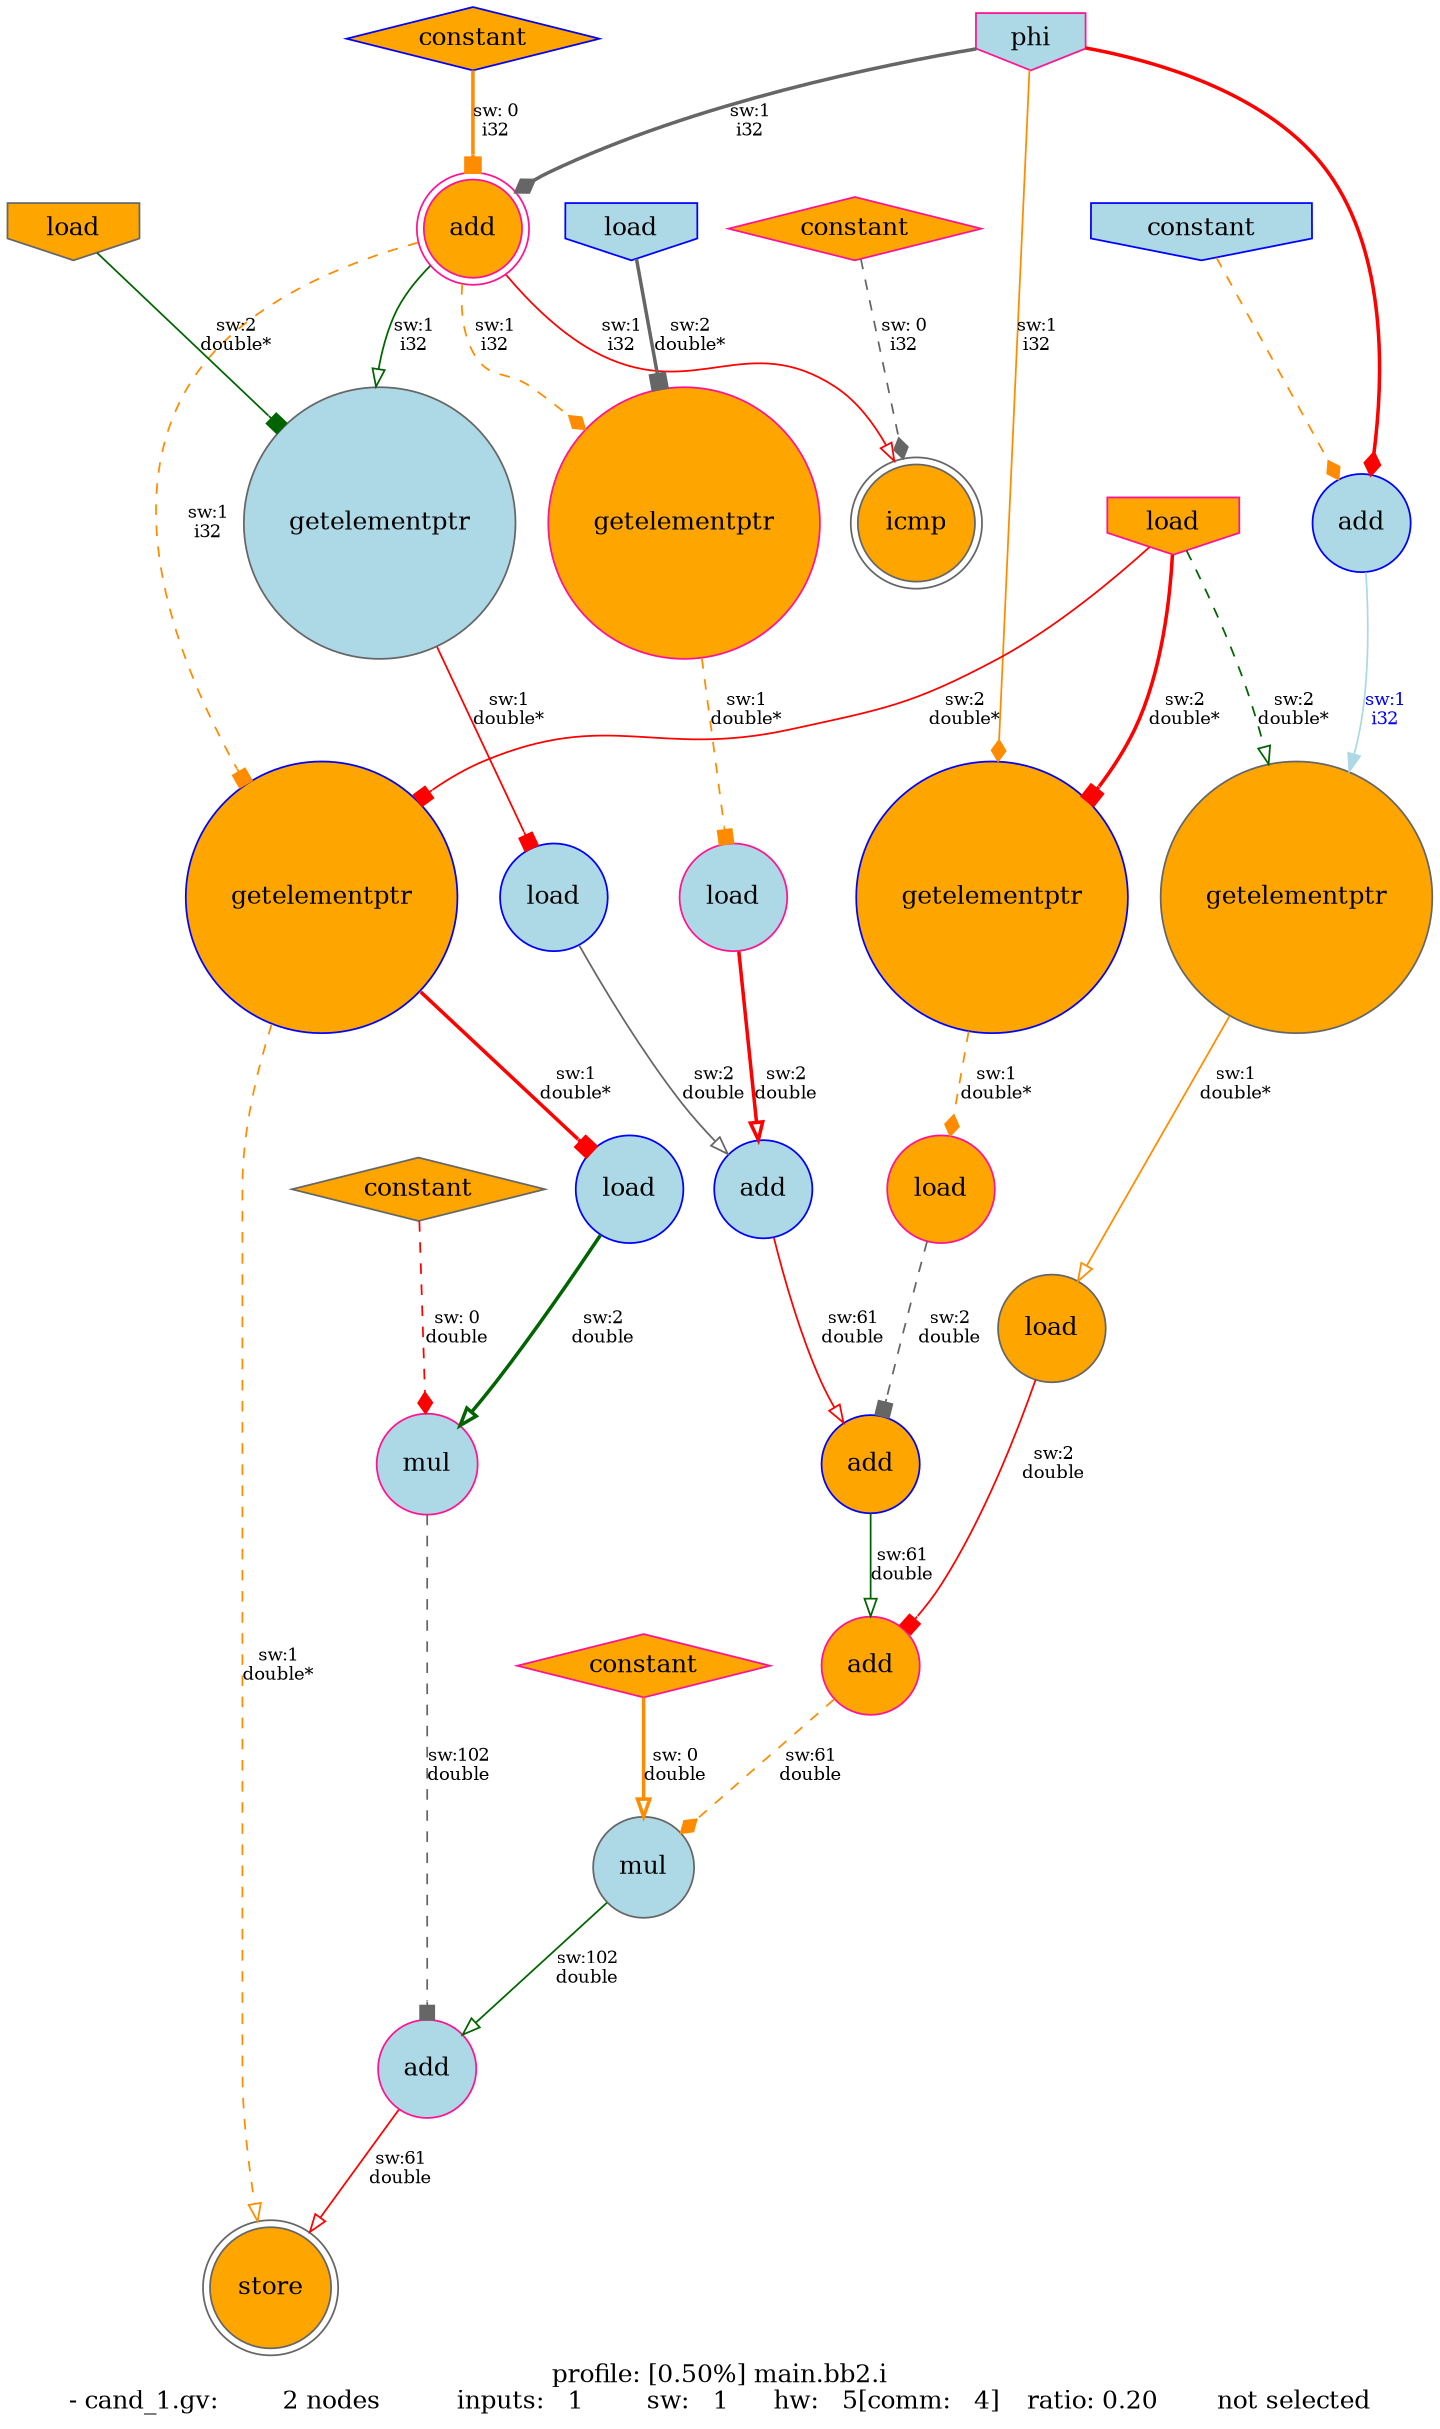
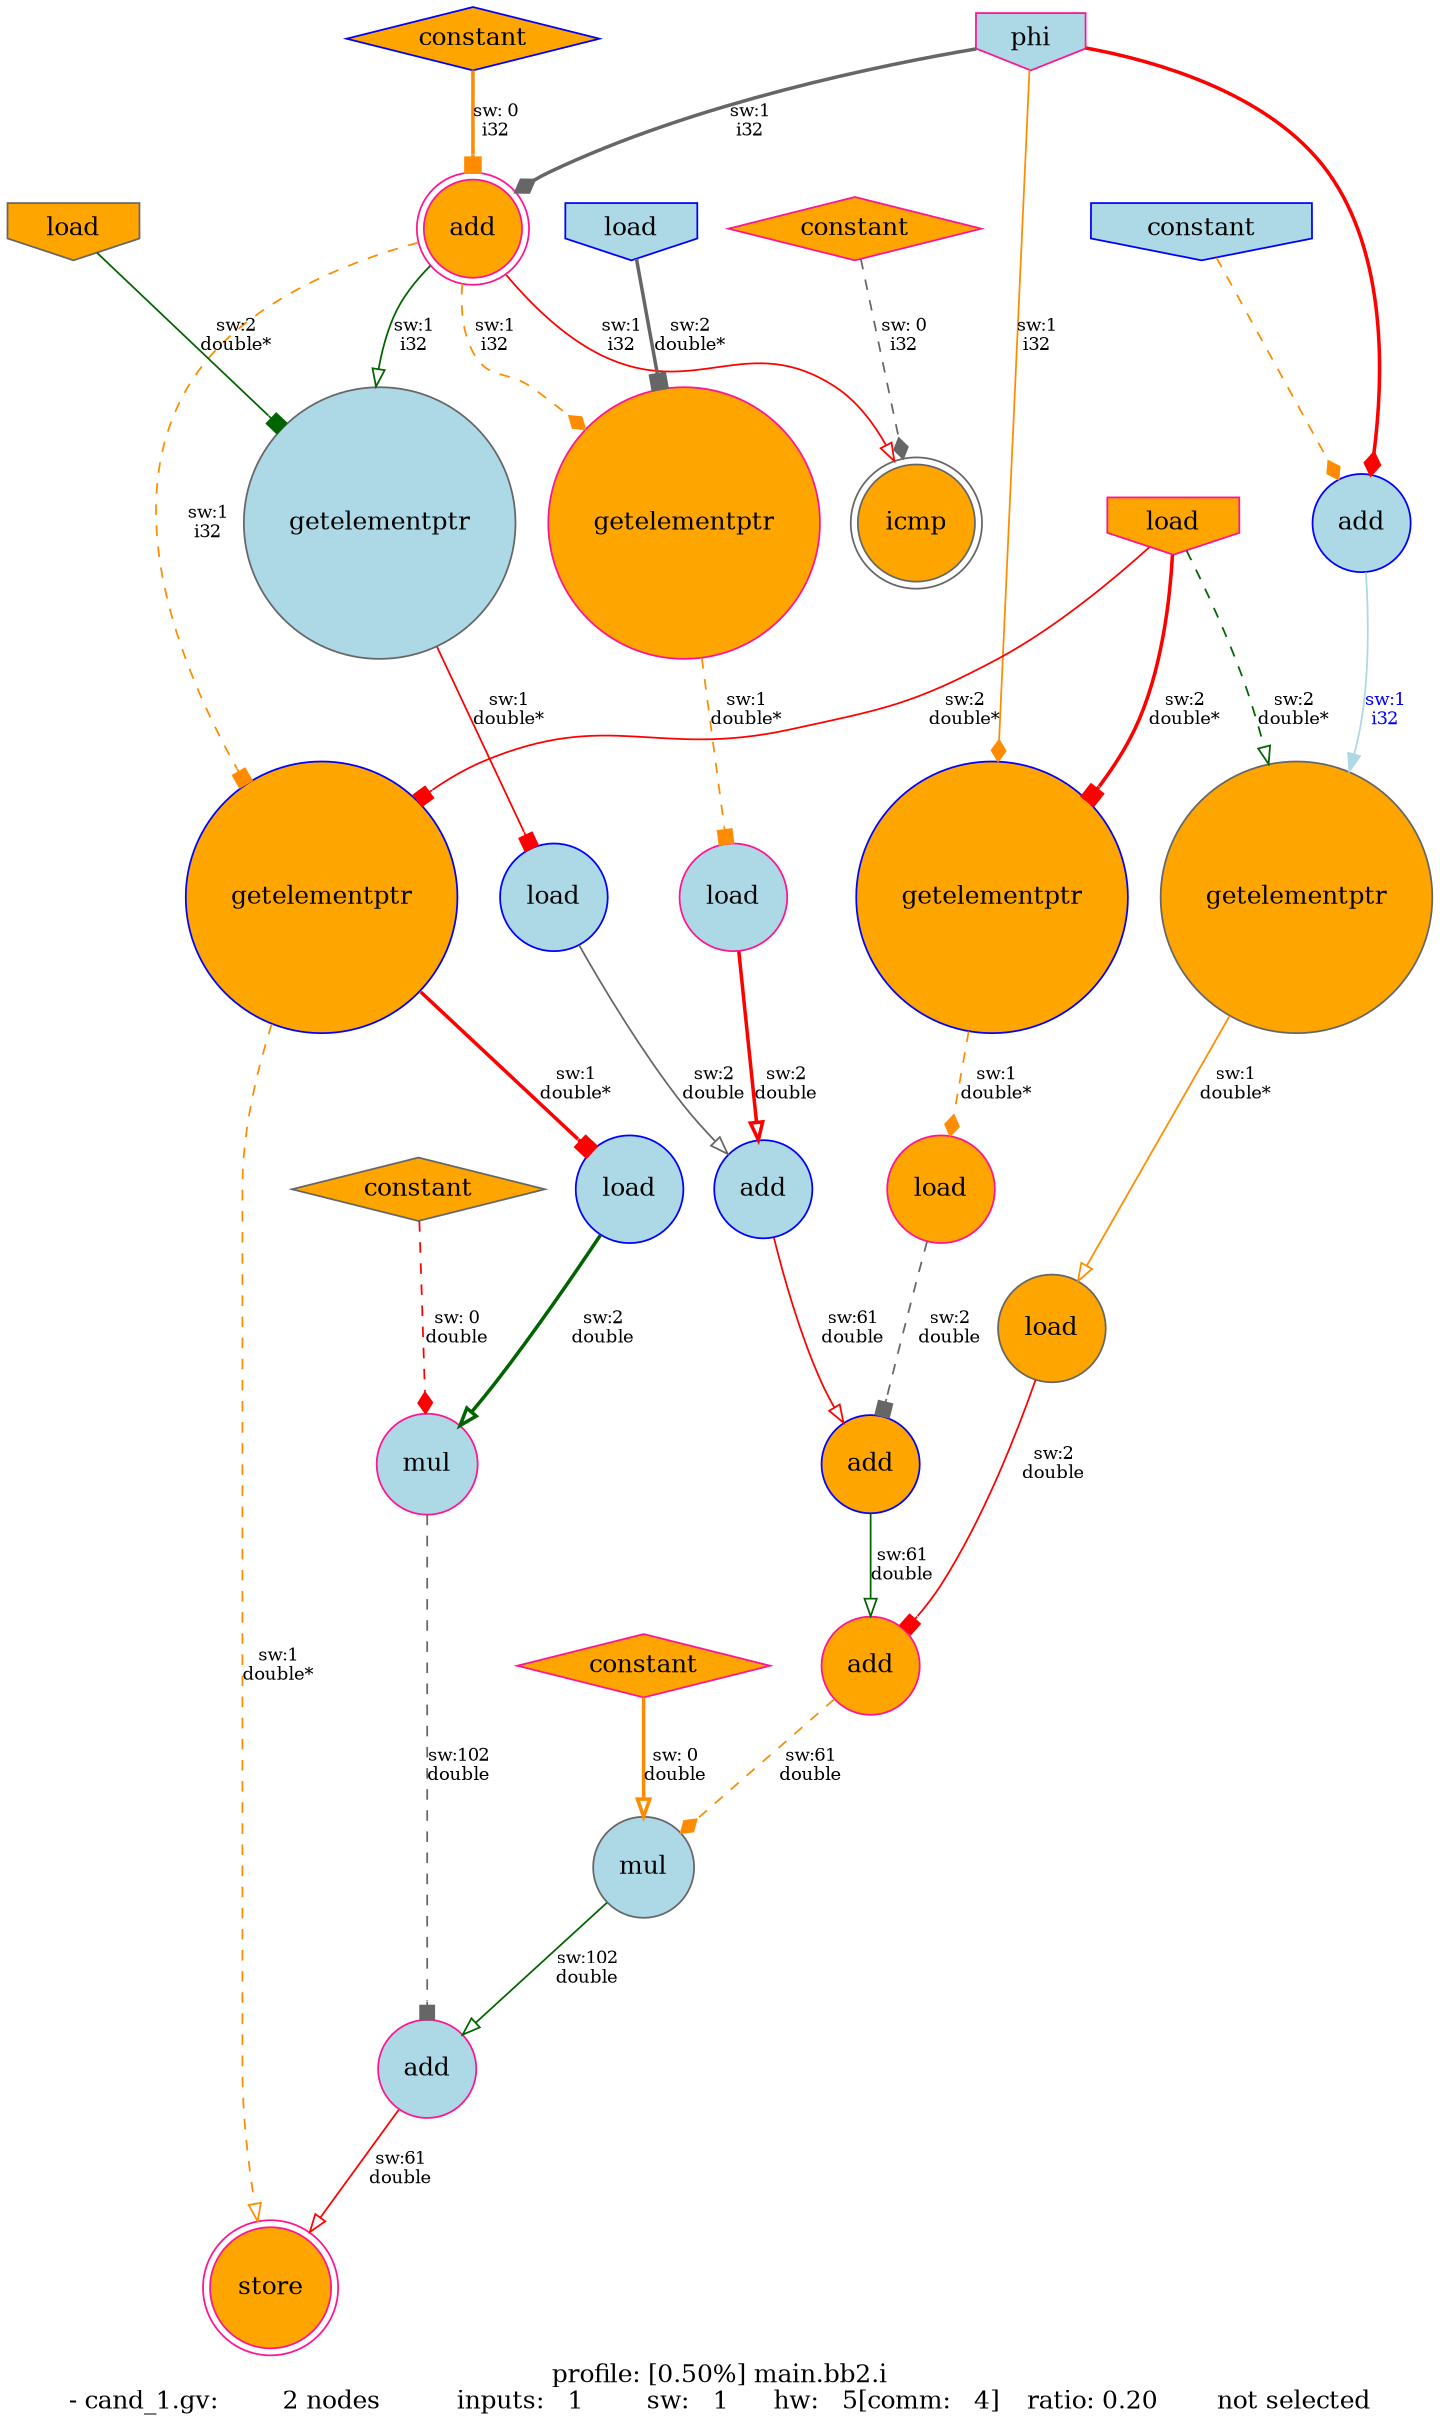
node "store": color gray40 -> deeppink
